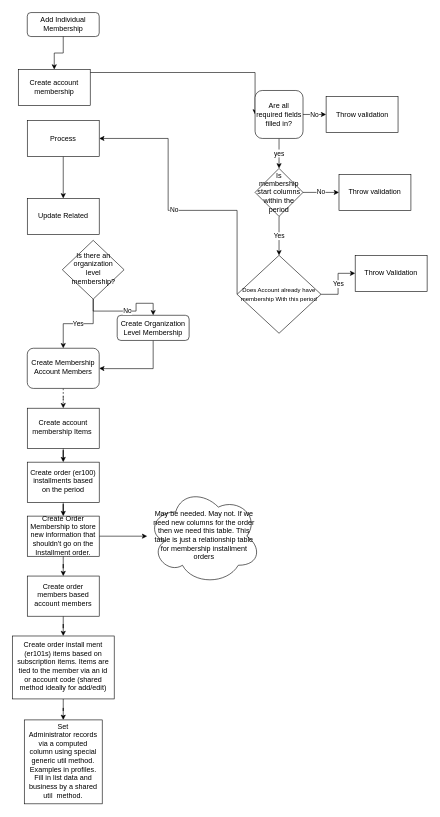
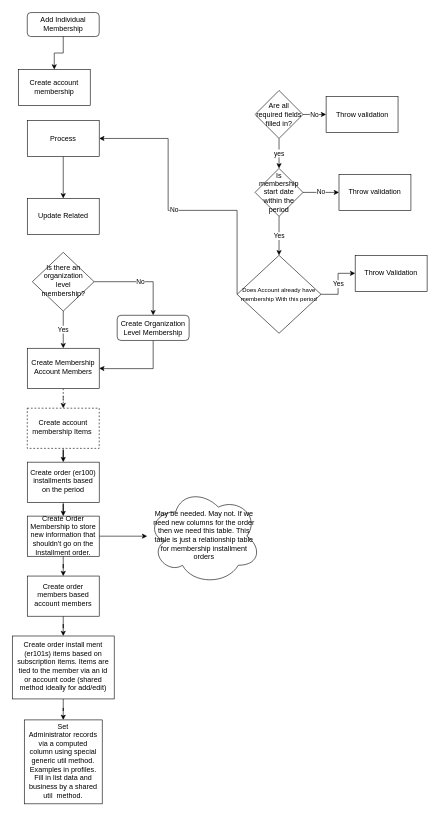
edge "Create account membership" -> "Are all required fields filled in?": removed
node "Are all required fields filled in?": shape rounded rectangle -> diamond
node "Is membership start columns within the period": label "Is membership start columns within the period" -> "Is membership start date within the period"
node "Is there an organization level membership?": moved (93, 270) -> (63, 282)
node "Create Membership Account Members": shape rounded rectangle -> rectangle
node "Create account membership Items": style solid -> dashed
